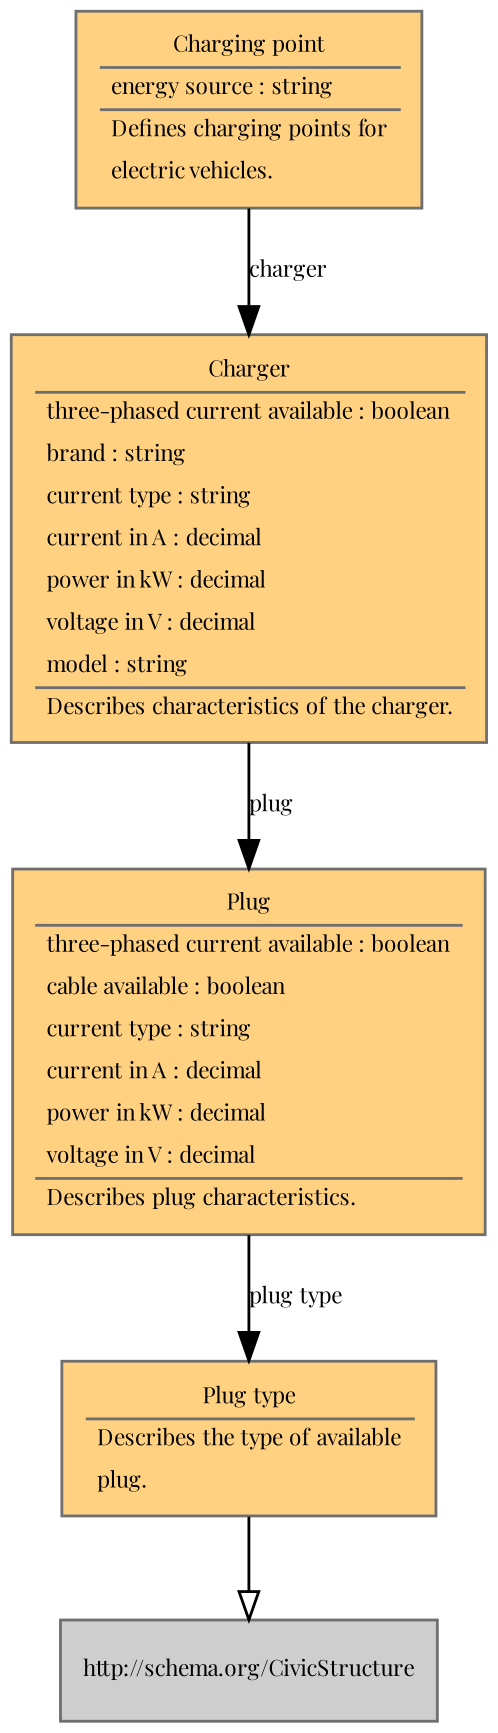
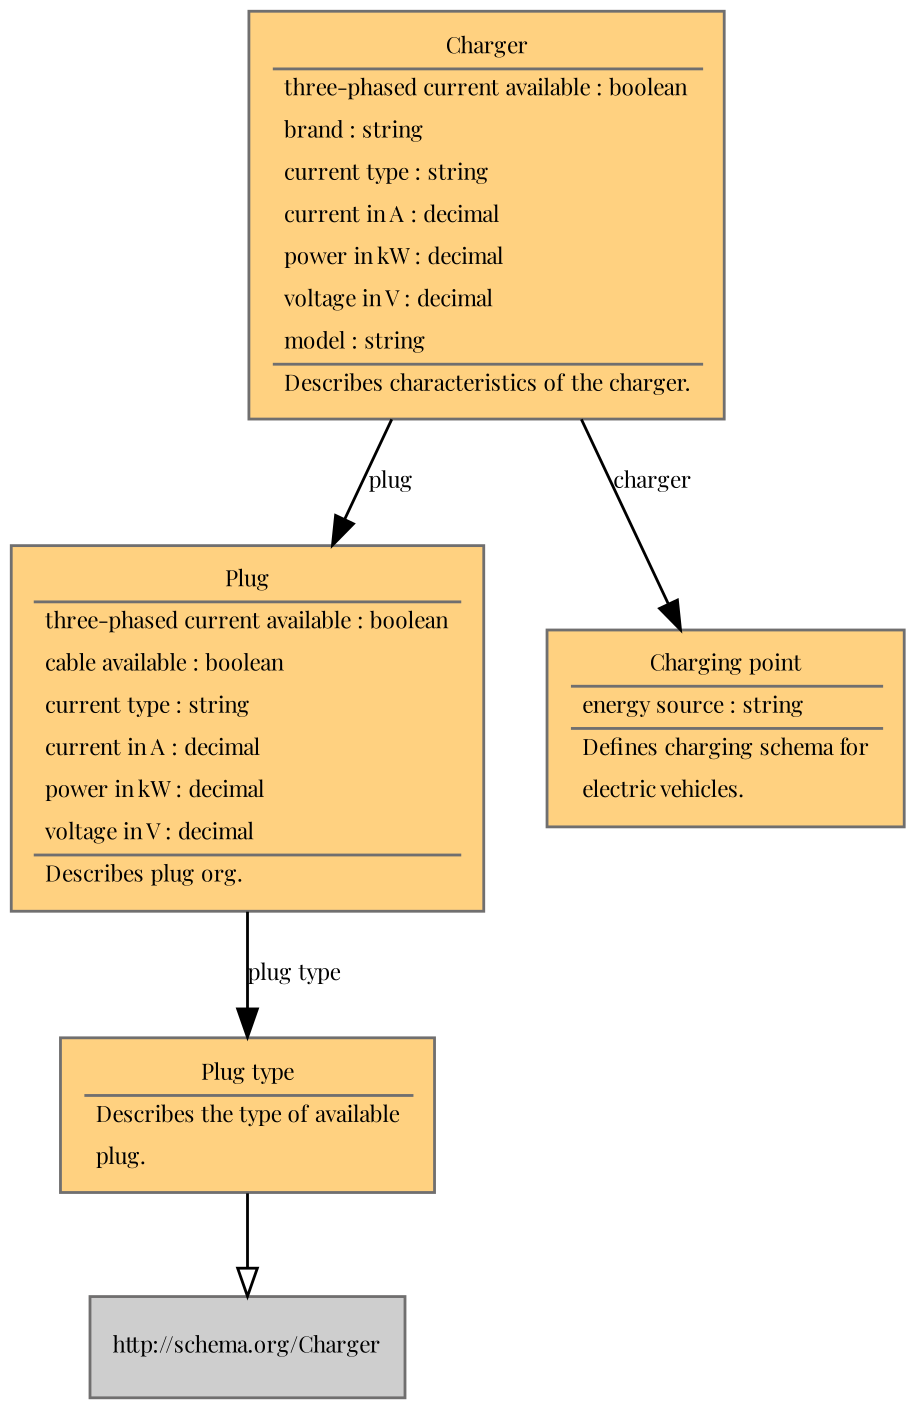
node "Charging point": text "Defines charging points for" -> "Defines charging schema for"
edge "Charging point" -> "Charger": reversed
node "Plug": text "Describes plug characteristics." -> "Describes plug org."
node "http://schema.org/CivicStructure": label "http://schema.org/CivicStructure" -> "http://schema.org/Charger"
